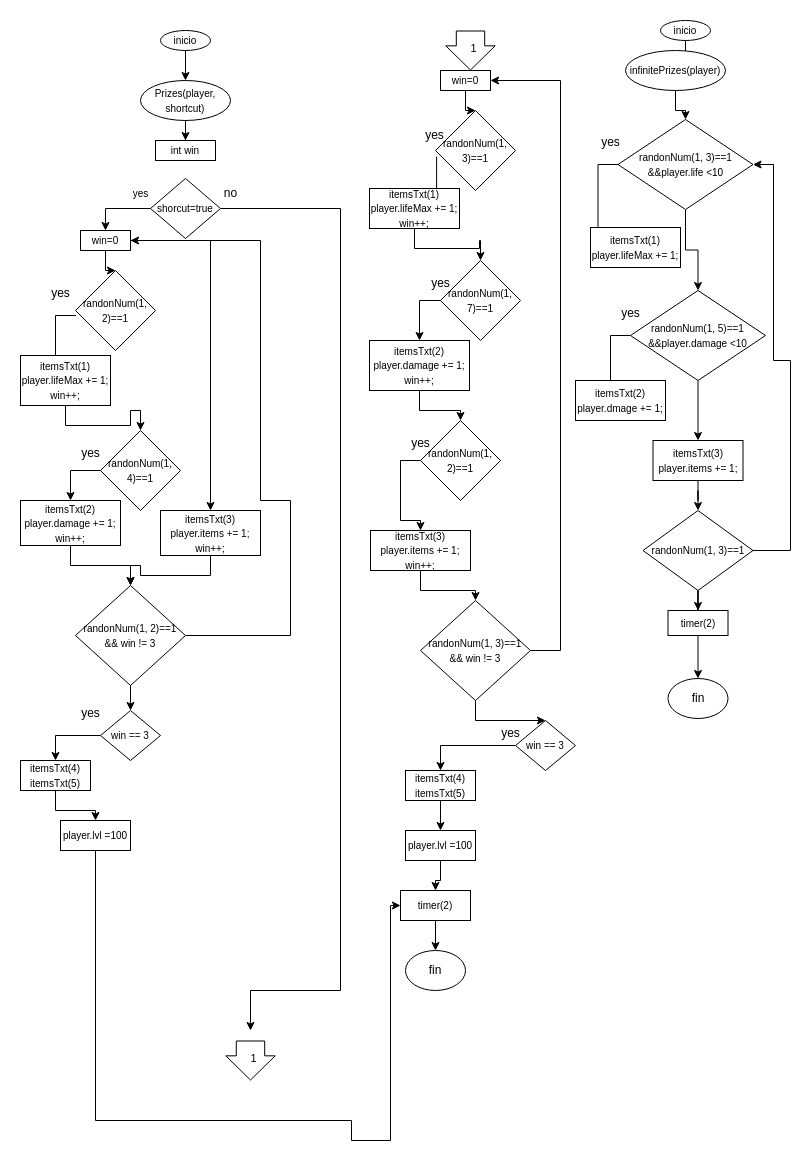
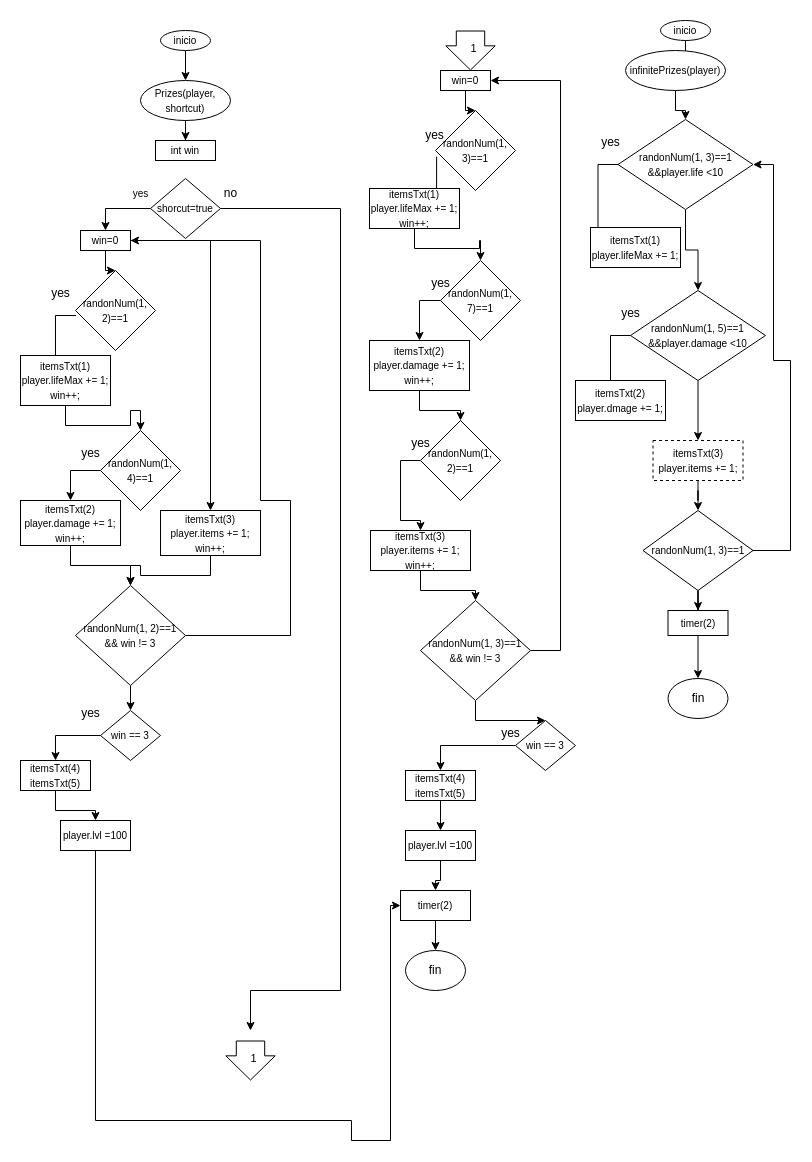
node "itemsTxt(3) player.items += 1;": style solid -> dashed
